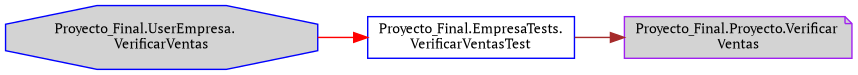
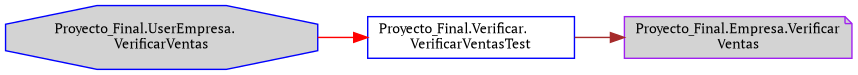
node "Proyecto_Final.EmpresaTests. VerificarVentasTest": label "Proyecto_Final.EmpresaTests. VerificarVentasTest" -> "Proyecto_Final.Verificar. VerificarVentasTest"
node "Proyecto_Final.Proyecto.Verificar Ventas": label "Proyecto_Final.Proyecto.Verificar Ventas" -> "Proyecto_Final.Empresa.Verificar Ventas"
